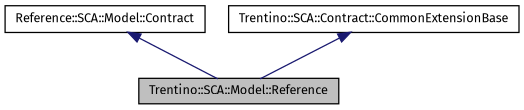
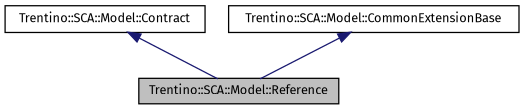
node "Reference::SCA::Model::Contract": label "Reference::SCA::Model::Contract" -> "Trentino::SCA::Model::Contract"
node "Trentino::SCA::Contract::CommonExtensionBase": label "Trentino::SCA::Contract::CommonExtensionBase" -> "Trentino::SCA::Model::CommonExtensionBase"
